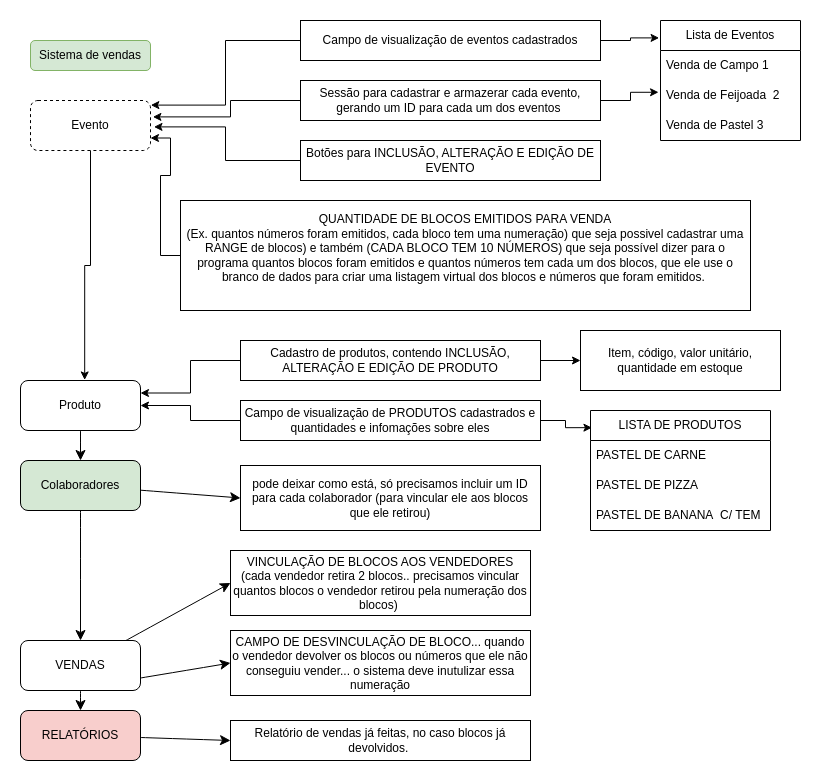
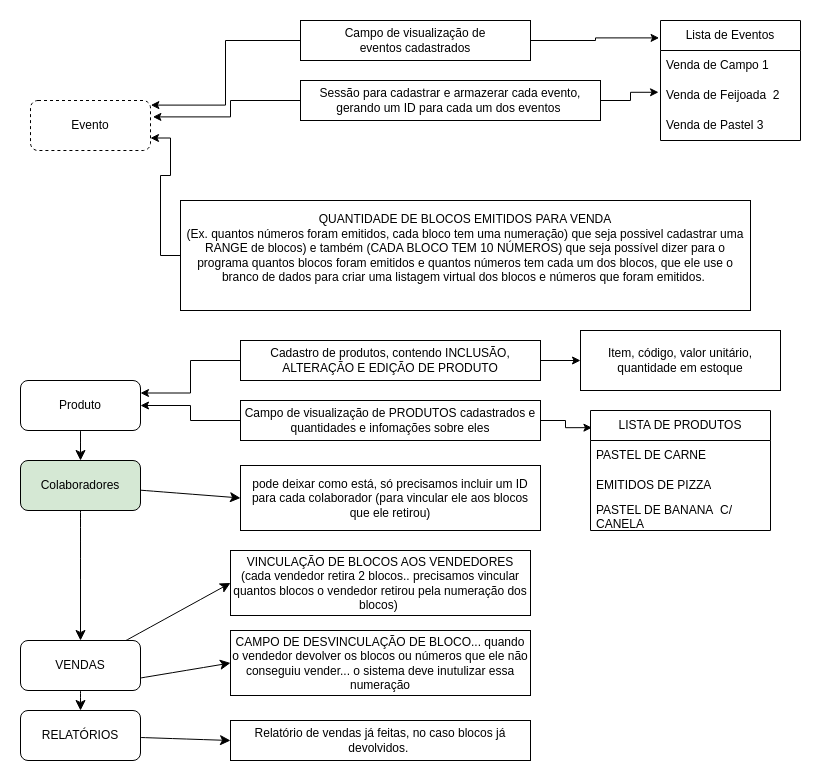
node "Campo de visualização de eventos cadastrados": size 300x40 -> 230x40
node "Sistema de vendas": removed
edge "Botões para INCLUSÃO, ALTERAÇÃO E EDIÇÃO DE EVENTO" -> "Evento": removed
node "Botões para INCLUSÃO, ALTERAÇÃO E EDIÇÃO DE EVENTO": removed
edge "Evento" -> "Produto": removed
node "PASTEL DE PIZZA": label "PASTEL DE PIZZA" -> "EMITIDOS DE PIZZA"
node "PASTEL DE BANANA C/ TEM": label "PASTEL DE BANANA C/ TEM" -> "PASTEL DE BANANA C/ CANELA"
node "RELATÓRIOS": fillcolor #f8cecc -> #ffffff
